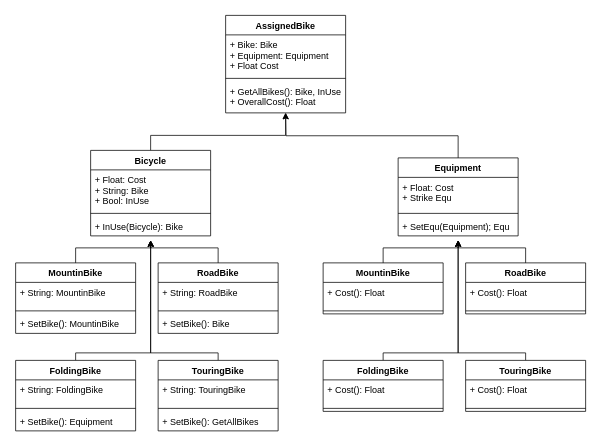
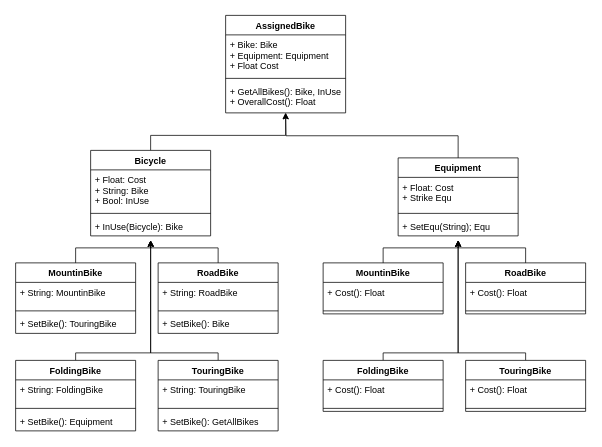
node "+ SetEqu(Equipment); Equ": label "+ SetEqu(Equipment); Equ" -> "+ SetEqu(String); Equ"
node "+ SetBike(): MountinBike": label "+ SetBike(): MountinBike" -> "+ SetBike(): TouringBike"
